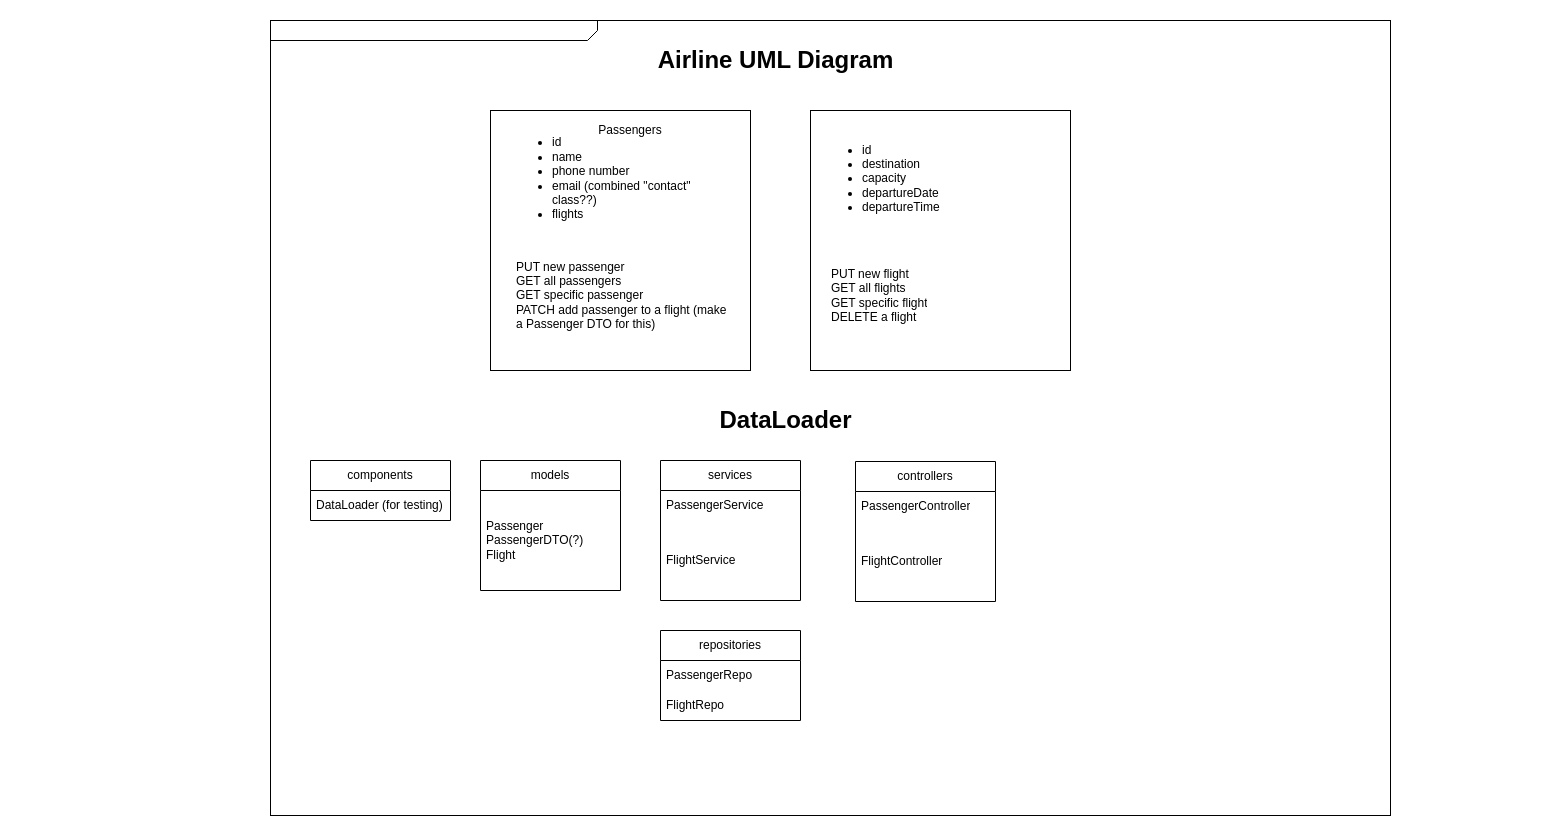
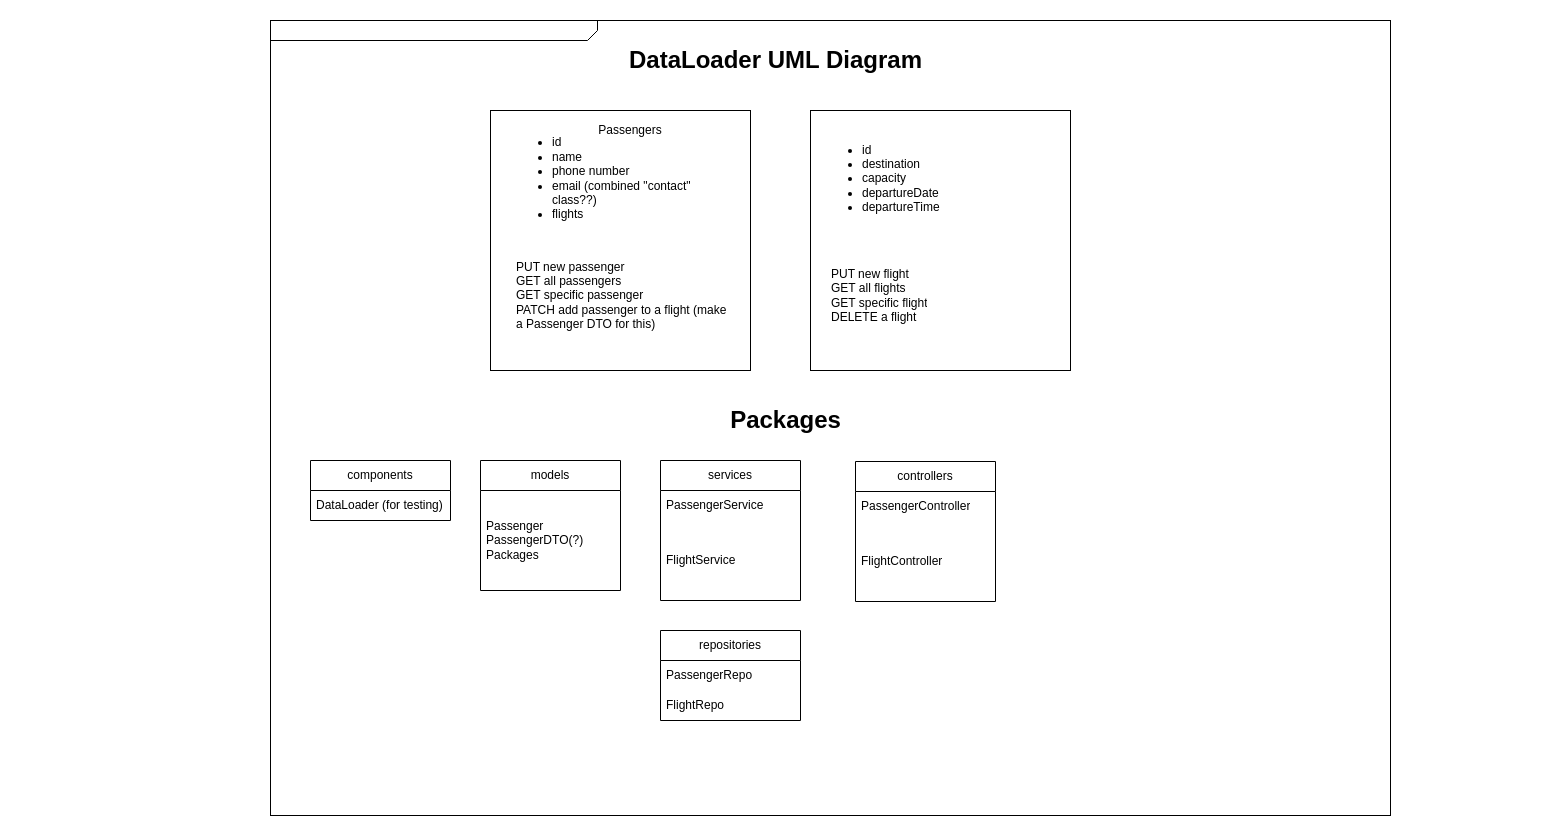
node "Airline UML Diagram": label "Airline UML Diagram" -> "DataLoader UML Diagram"
node "DataLoader": label "DataLoader" -> "Packages"
node "Passenger PassengerDTO(?) Flight": label "Passenger PassengerDTO(?) Flight" -> "Passenger PassengerDTO(?) Packages"
